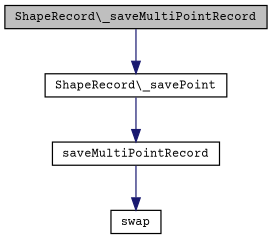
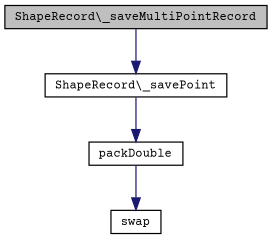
node "saveMultiPointRecord": label "saveMultiPointRecord" -> "packDouble"
